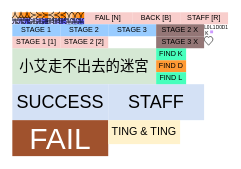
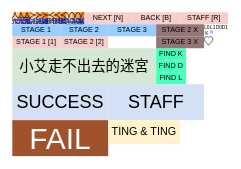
node "FAIL [N]": label "FAIL [N]" -> "NEXT [N]"
node "FIND D": fillcolor #ff9933 -> #47ffbc
